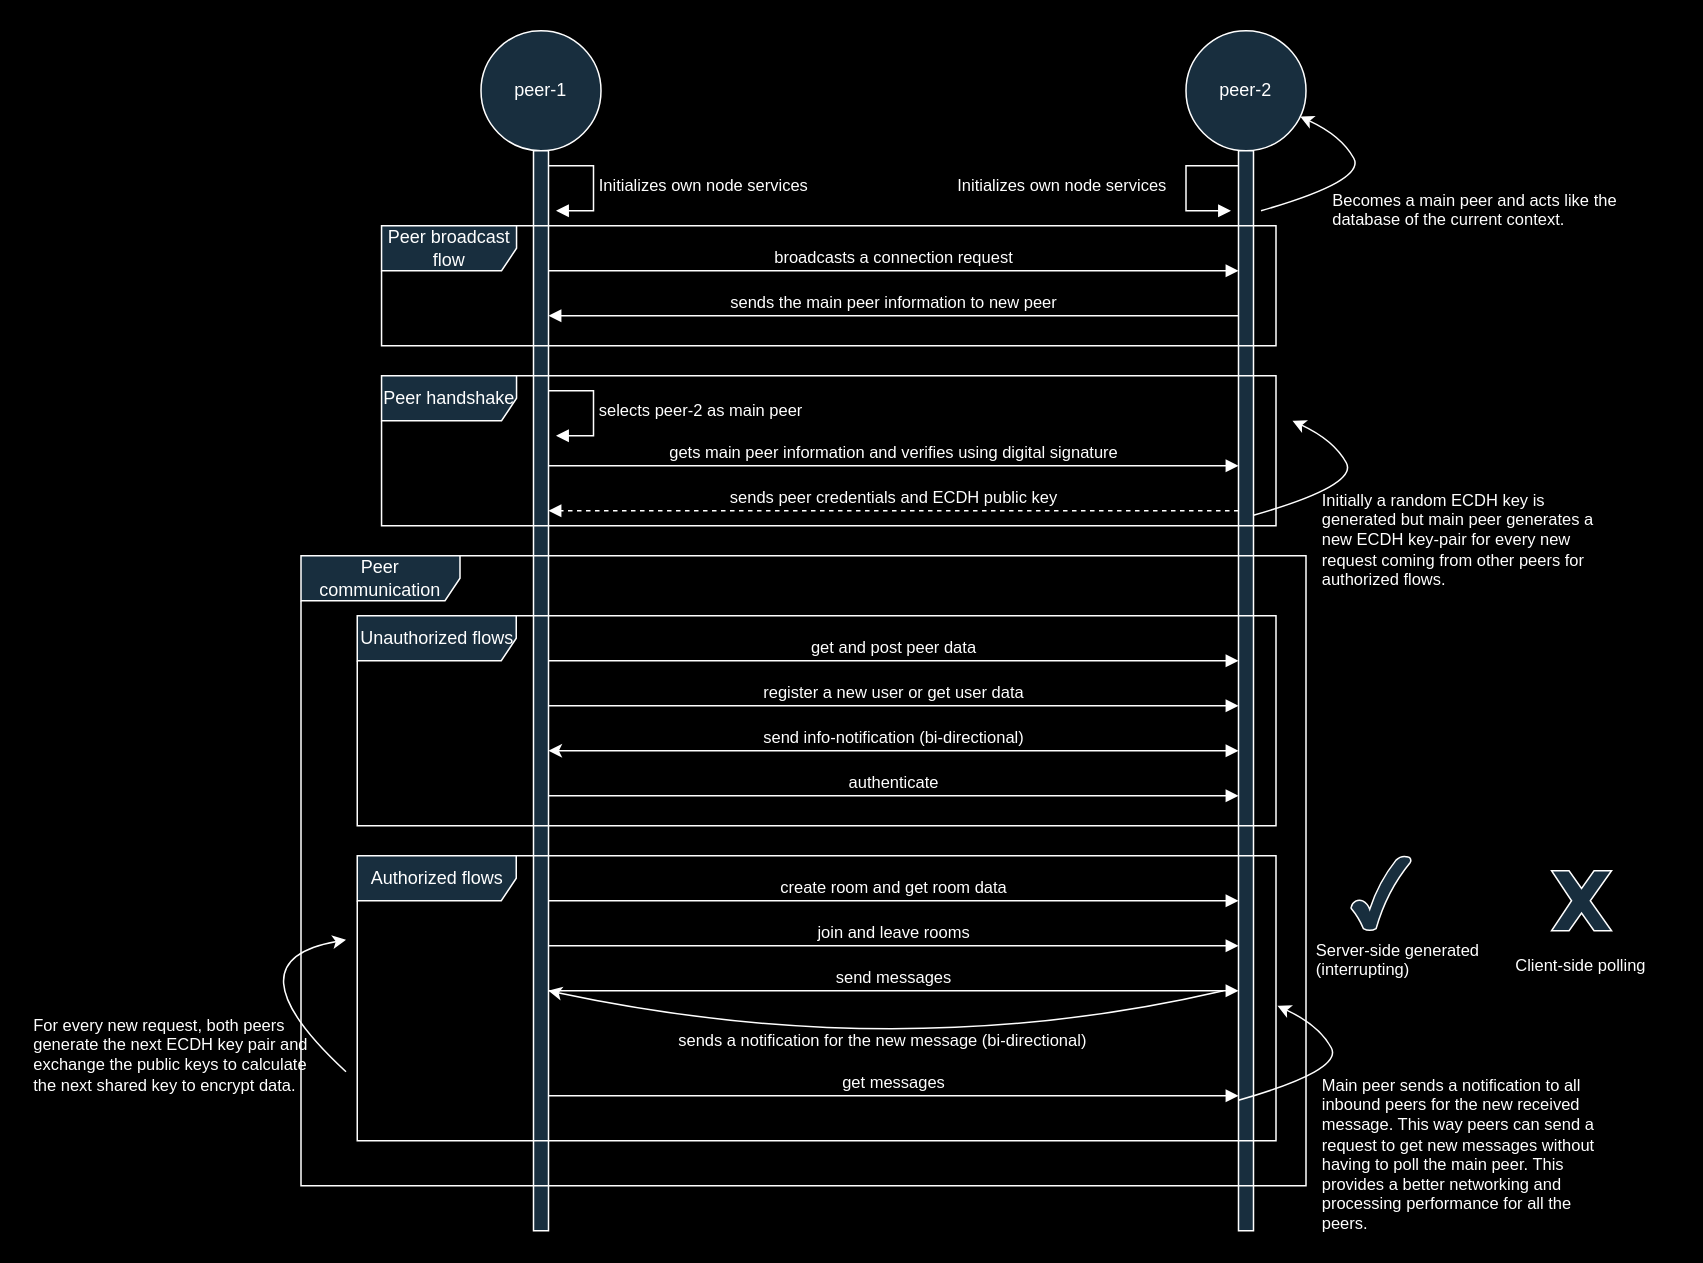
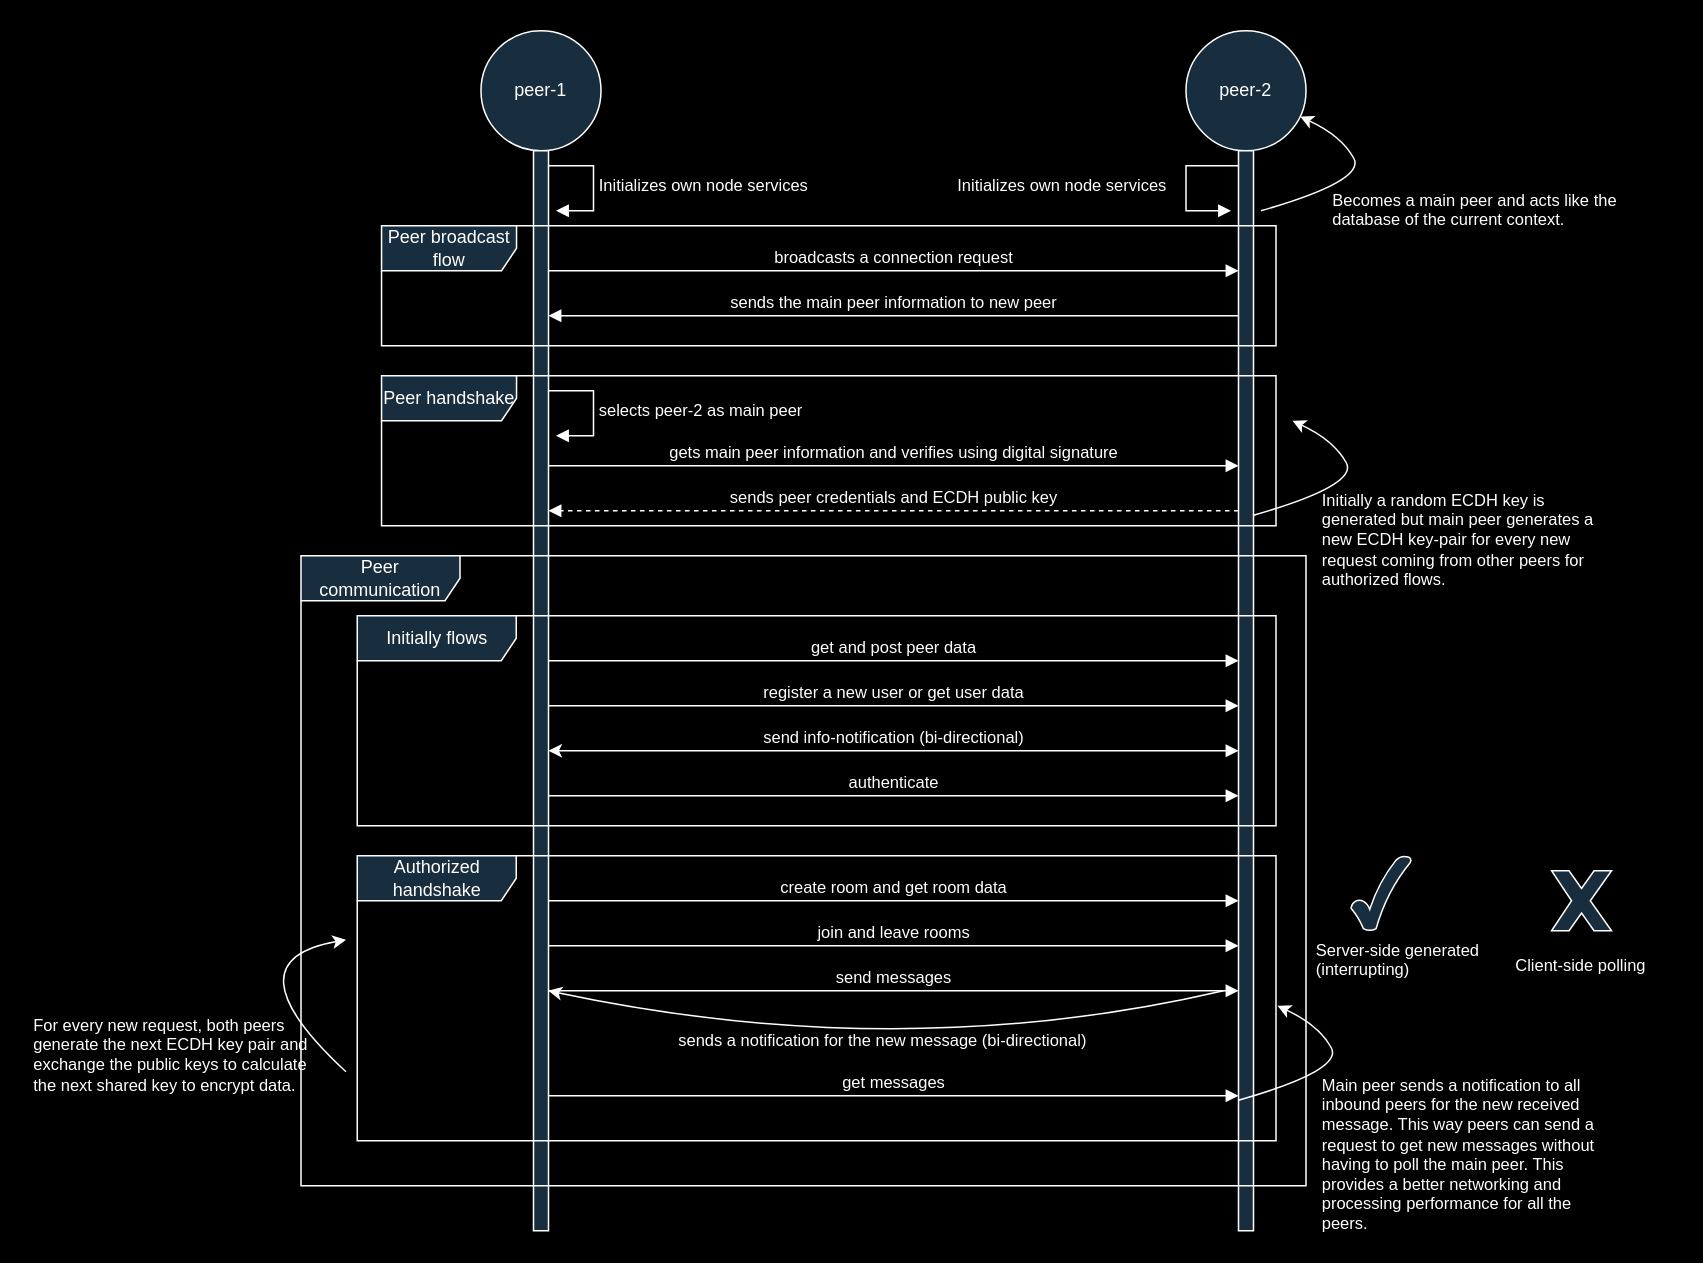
node "Unauthorized flows": label "Unauthorized flows" -> "Initially flows"
node "Authorized flows": label "Authorized flows" -> "Authorized handshake"
